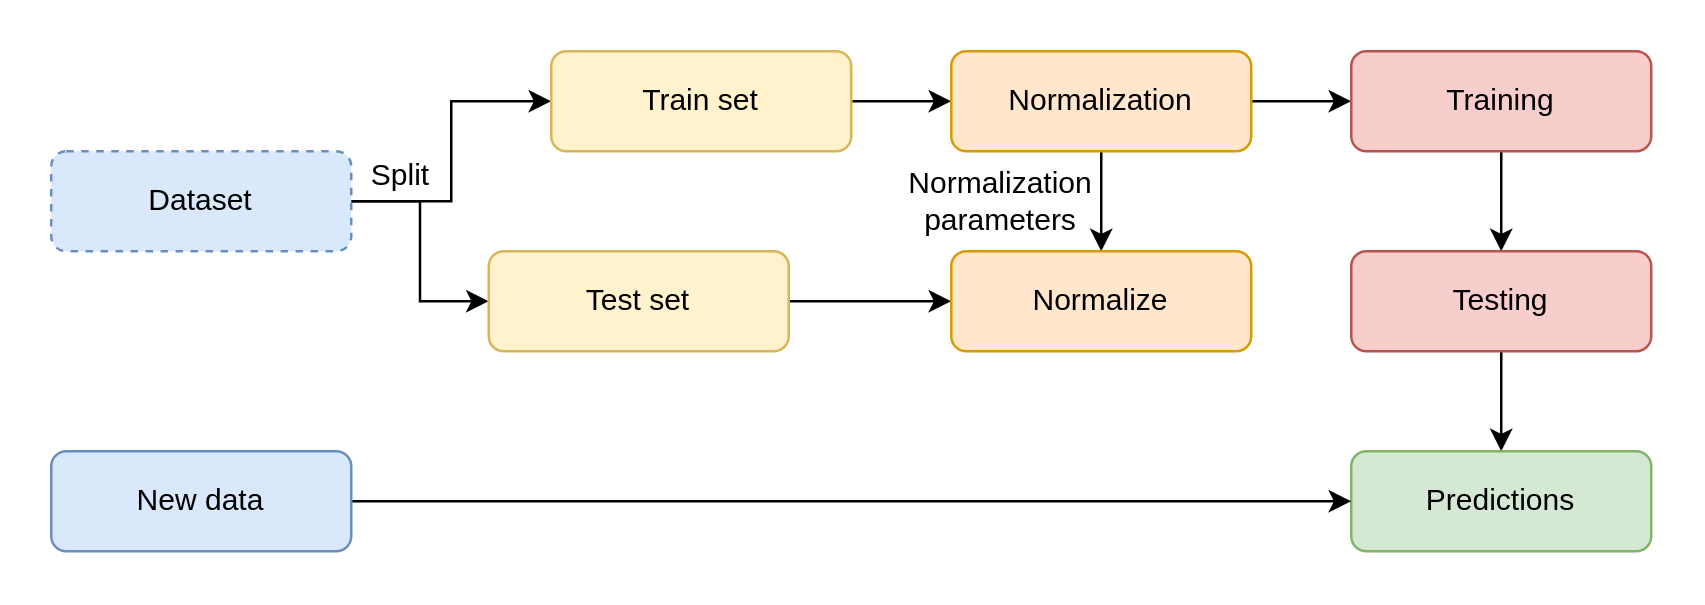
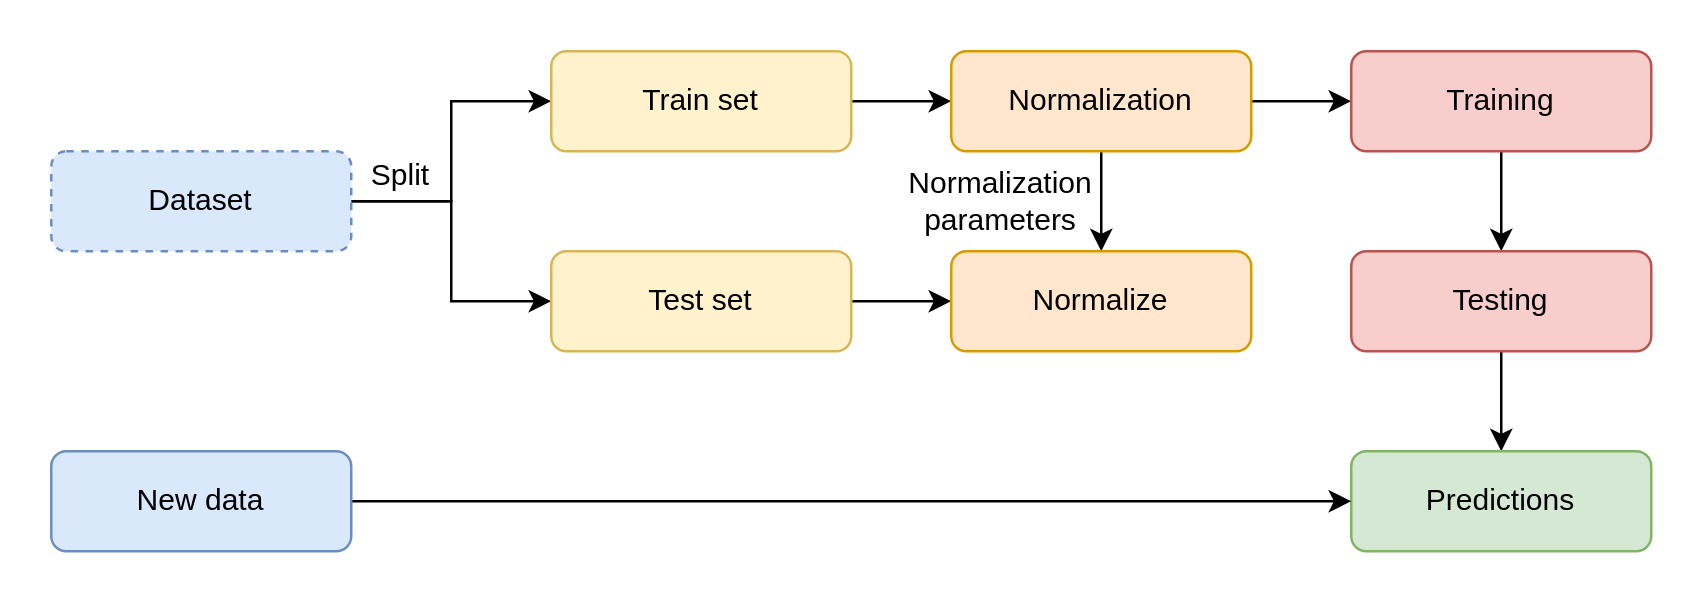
node "Test set": moved (639, 301) -> (701, 301)
